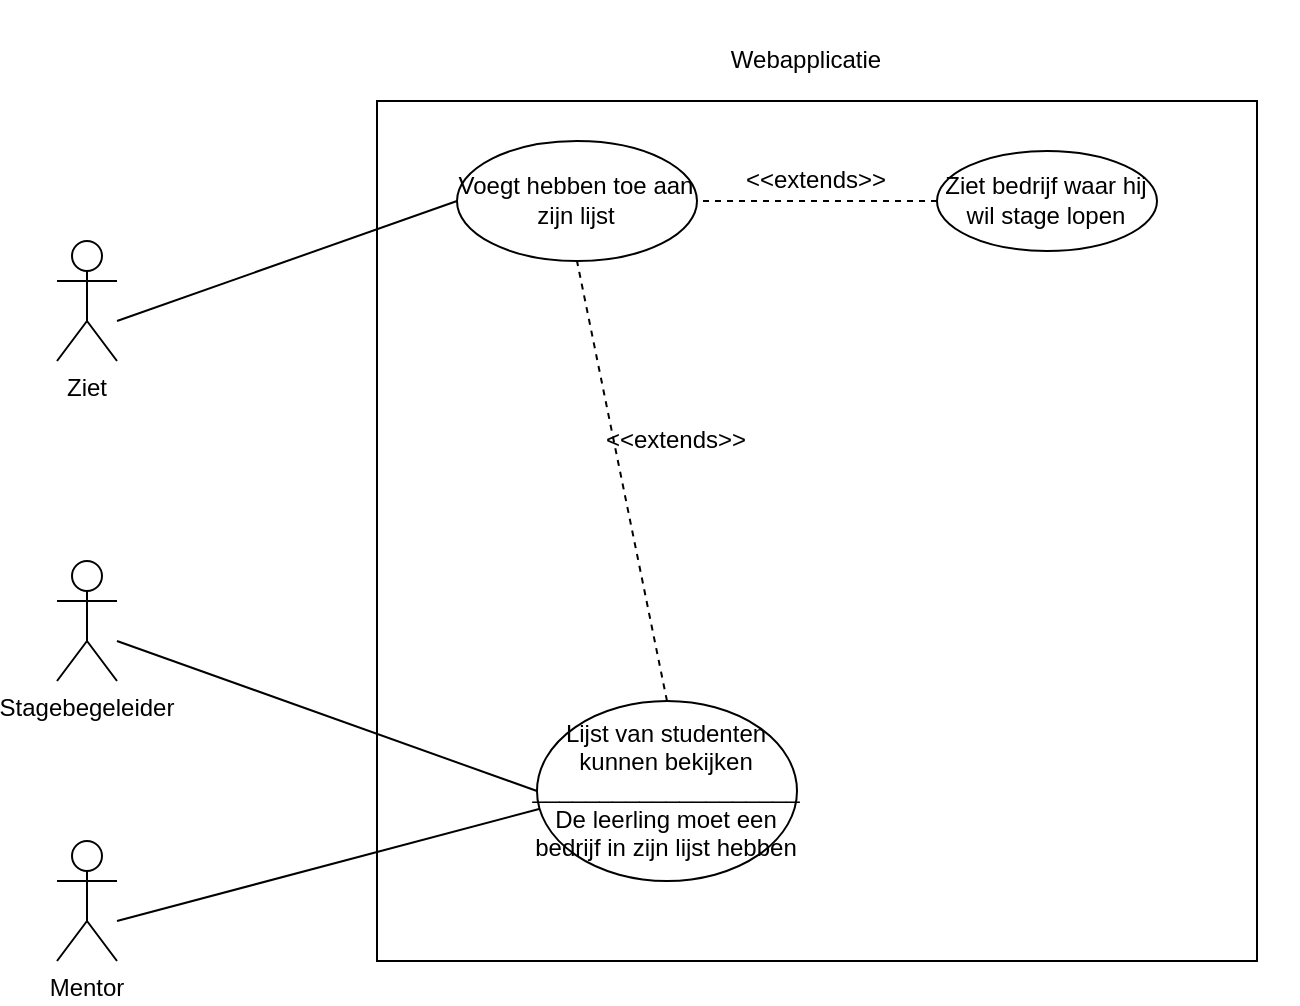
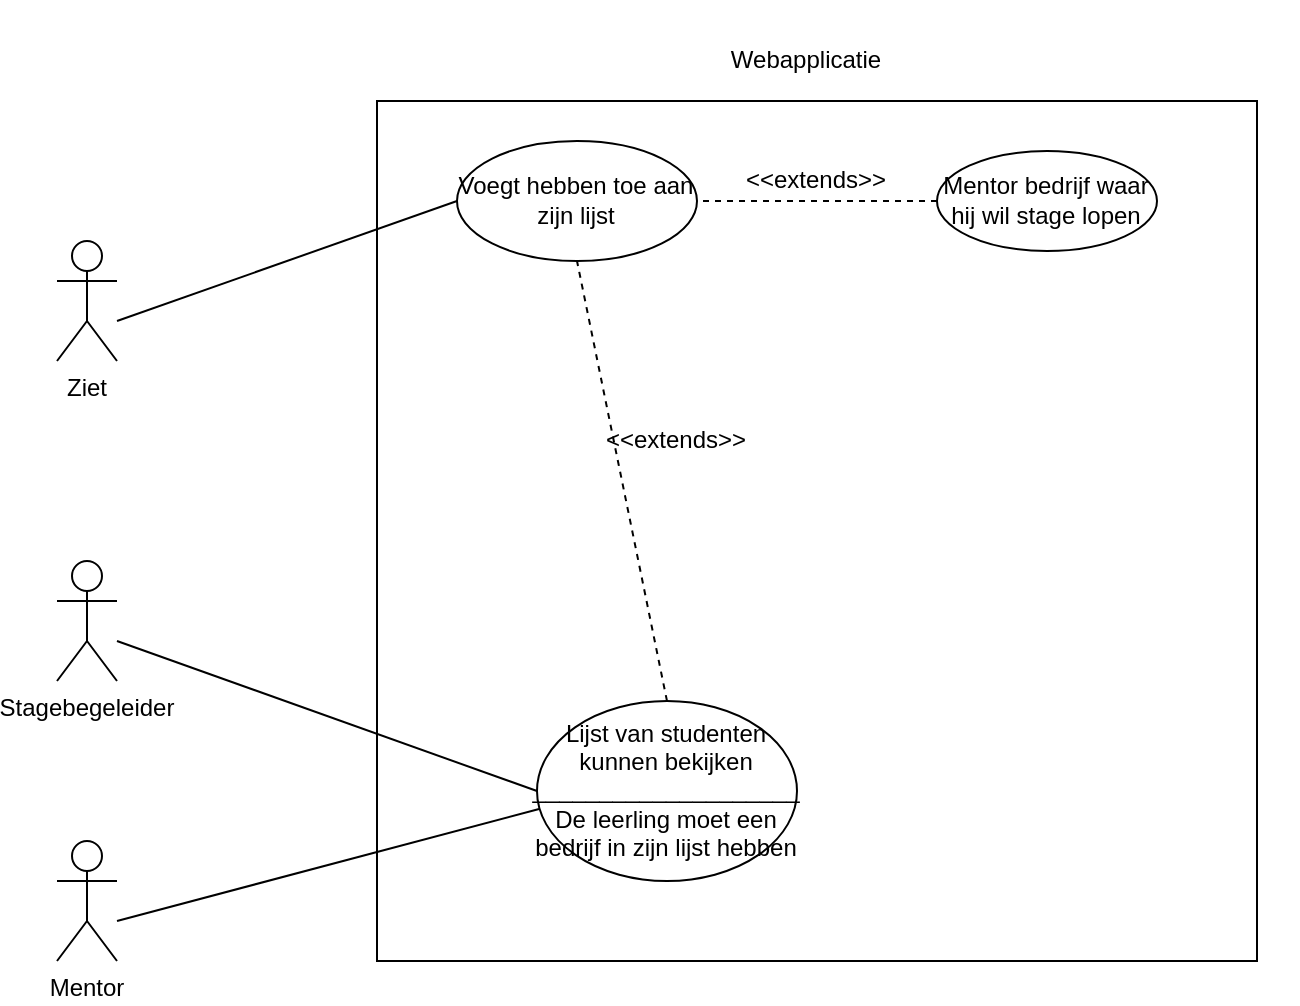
node "Ziet bedrijf waar hij wil stage lopen": label "Ziet bedrijf waar hij wil stage lopen" -> "Mentor bedrijf waar hij wil stage lopen"
